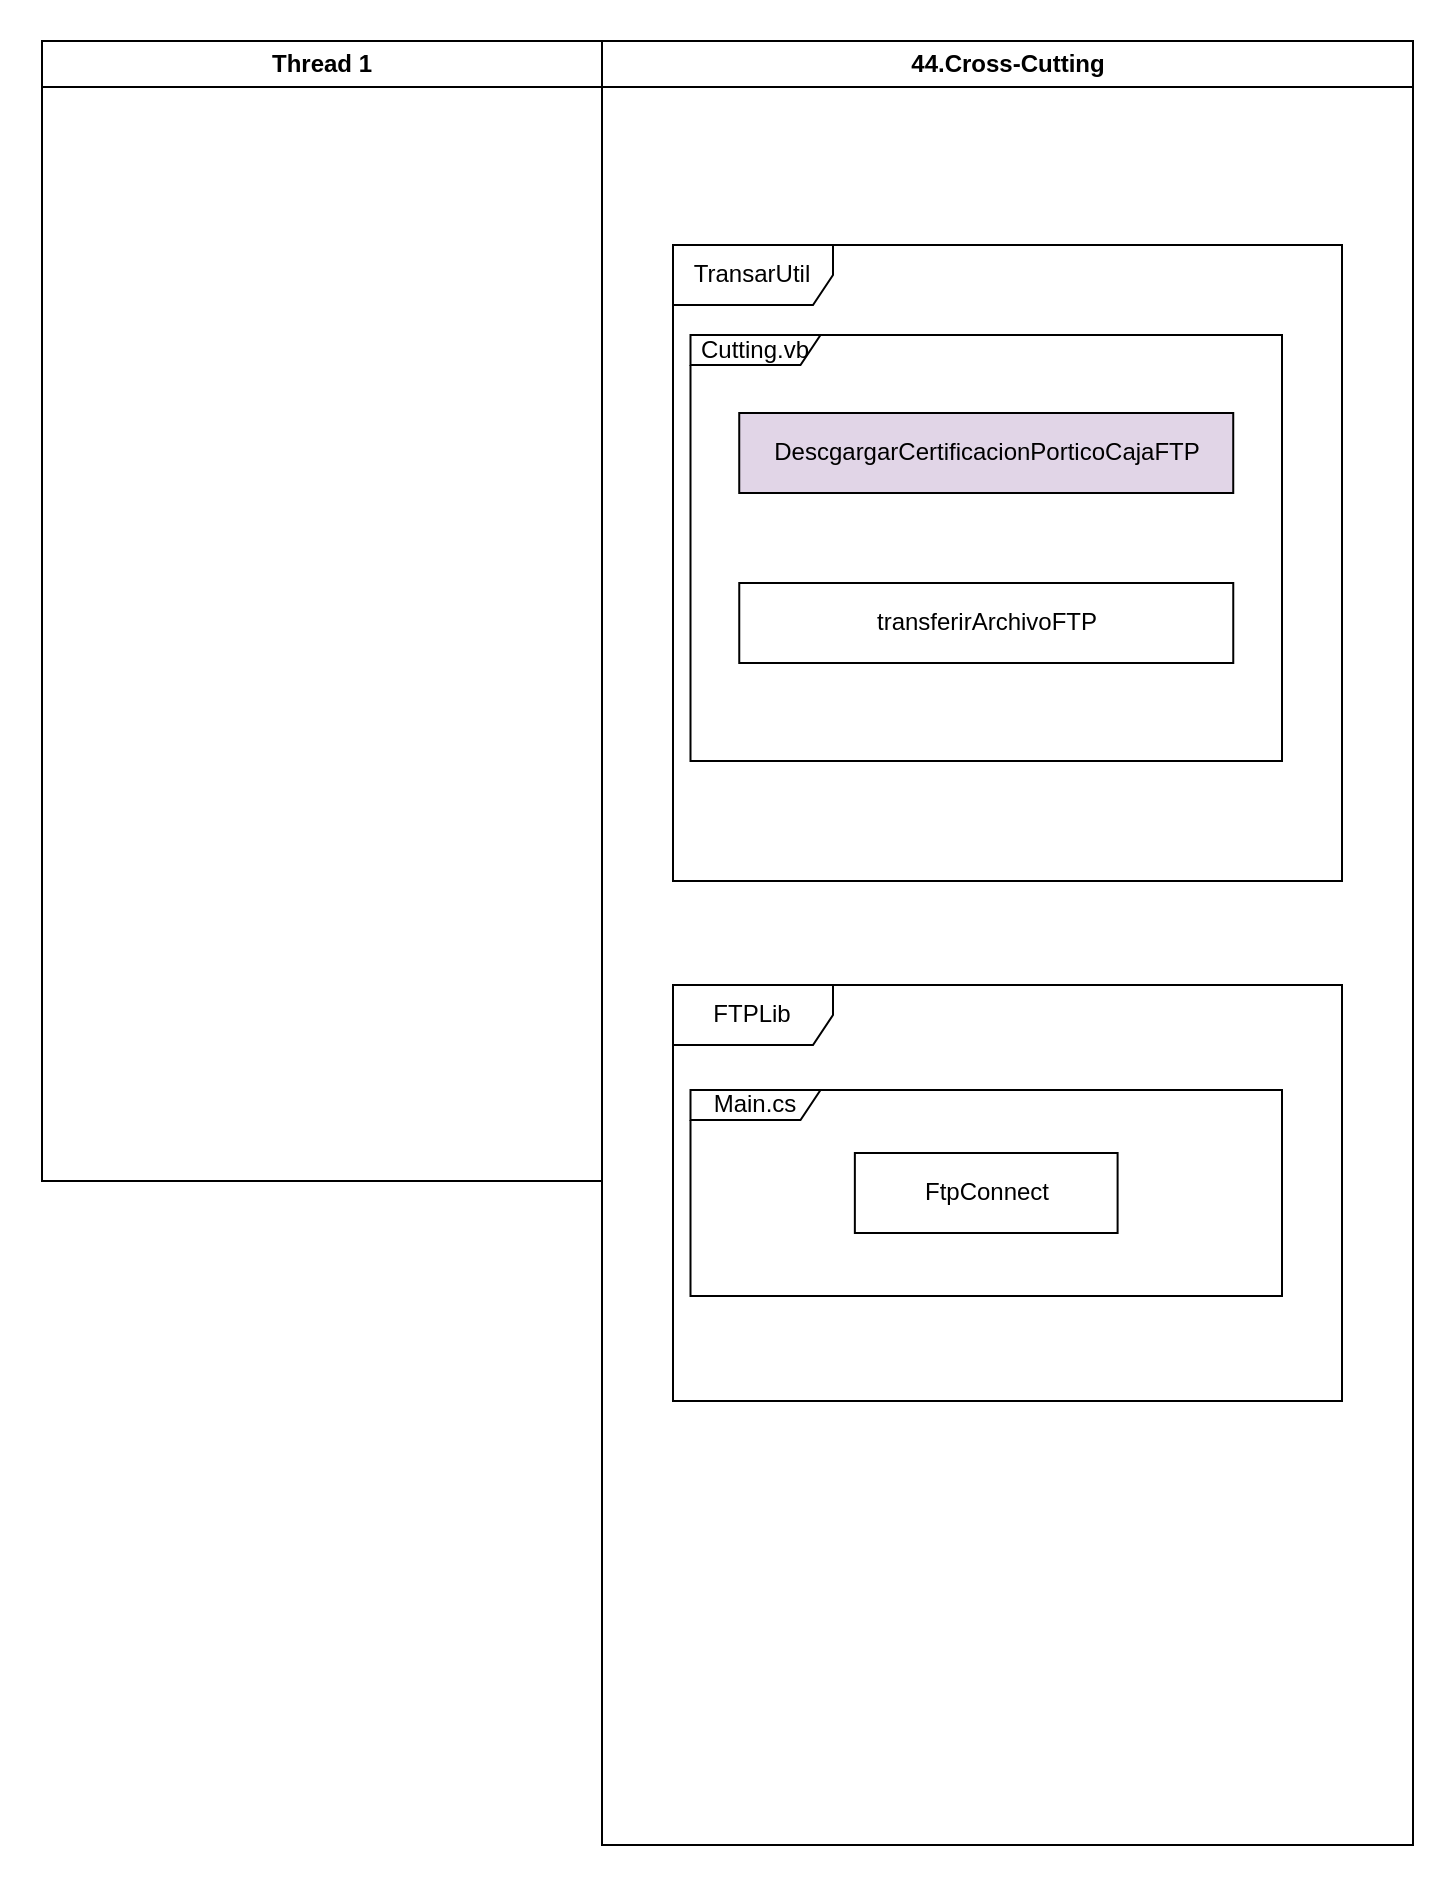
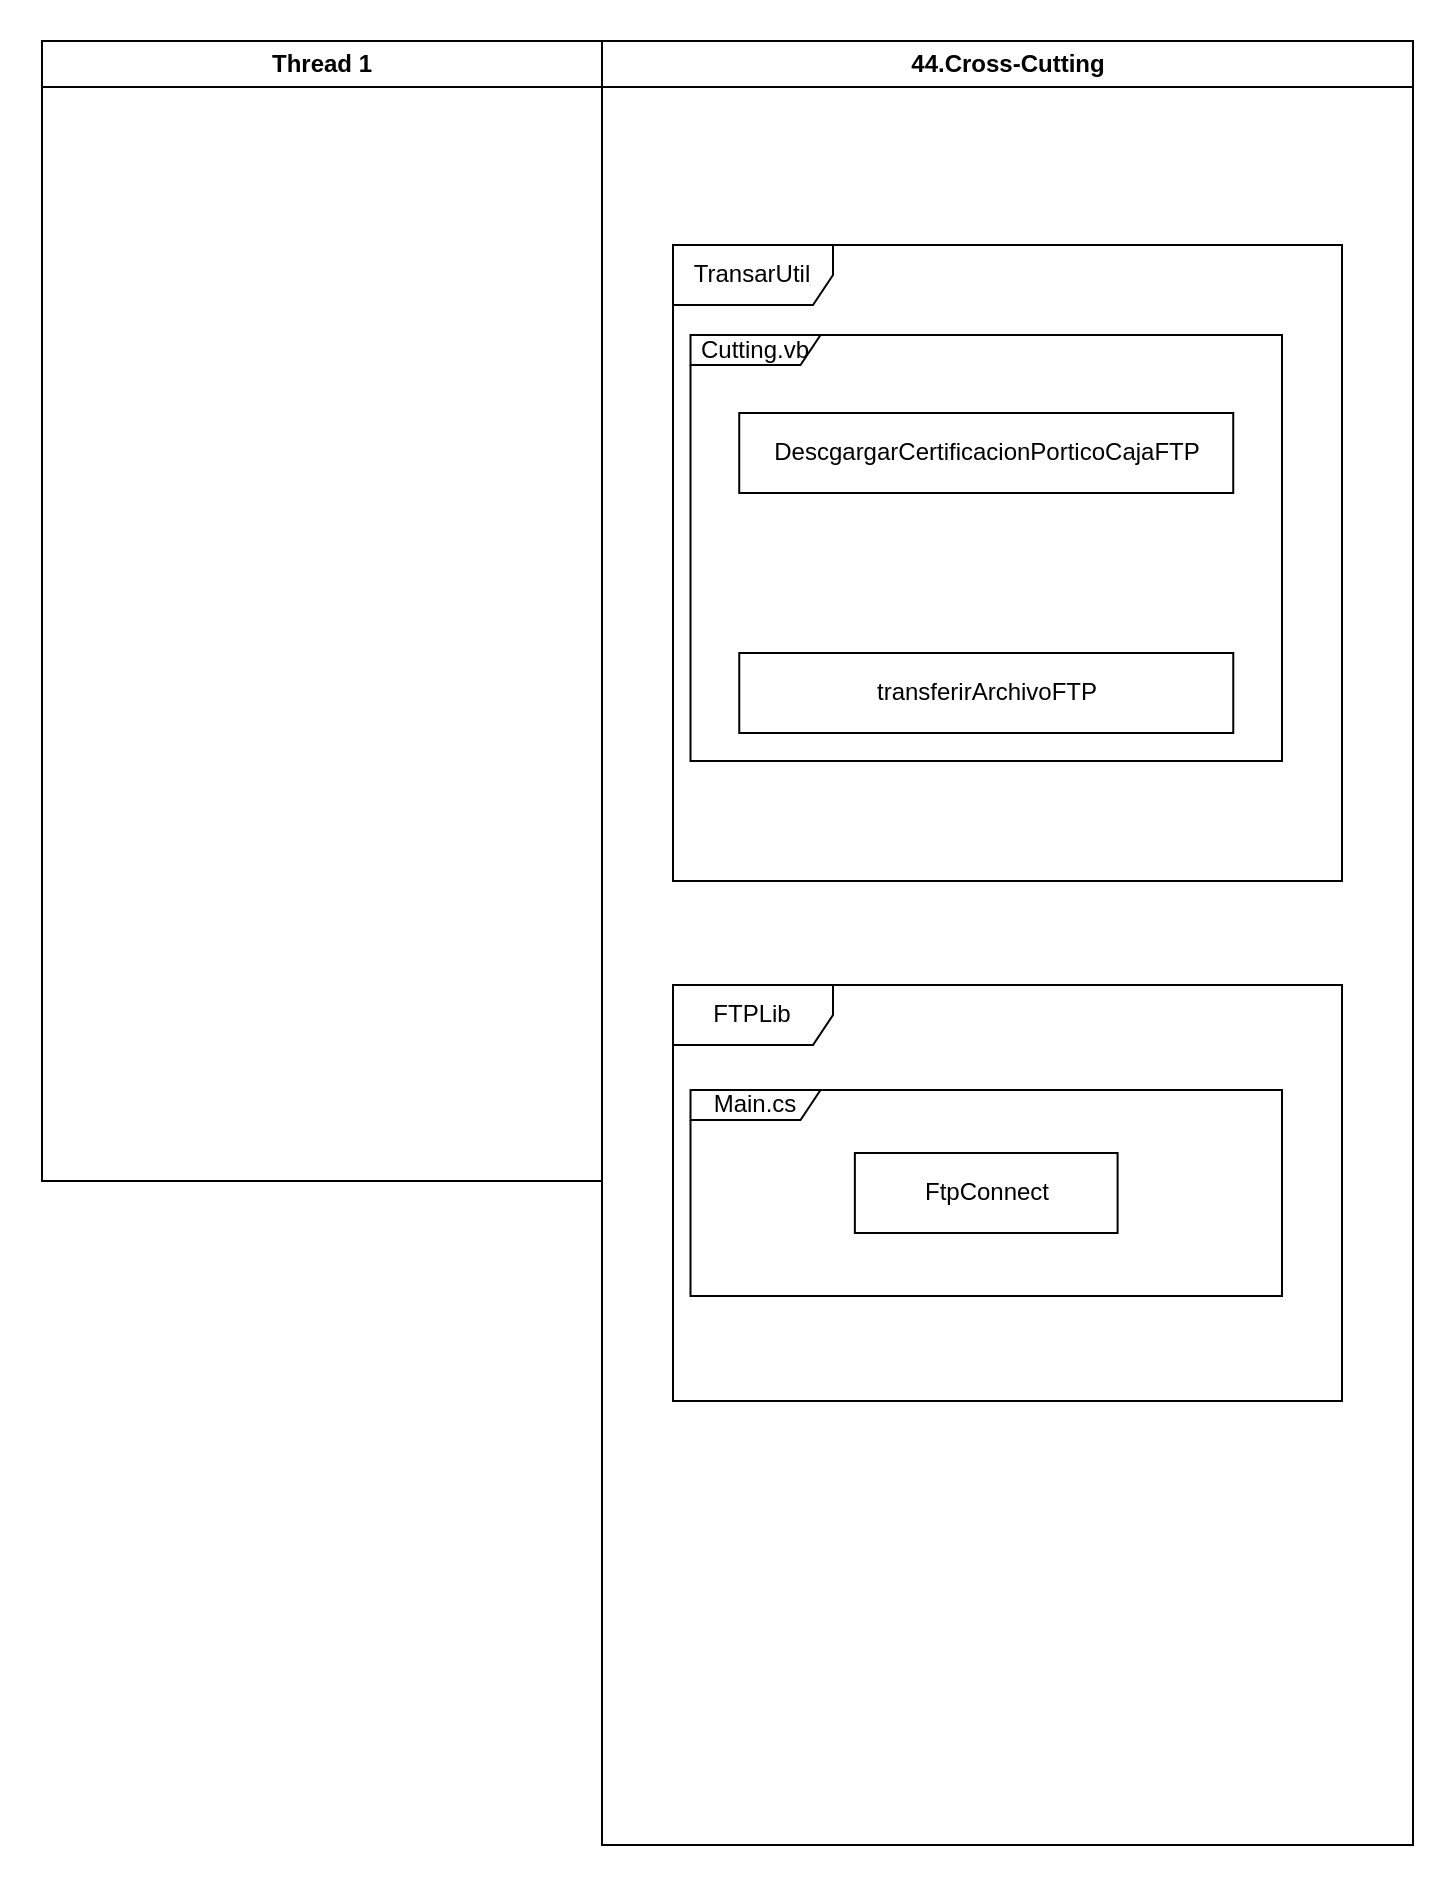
node "DescgargarCertificacionPorticoCajaFTP": fillcolor #e1d5e7 -> #ffffff
node "transferirArchivoFTP": moved (986, 623) -> (986, 693)
